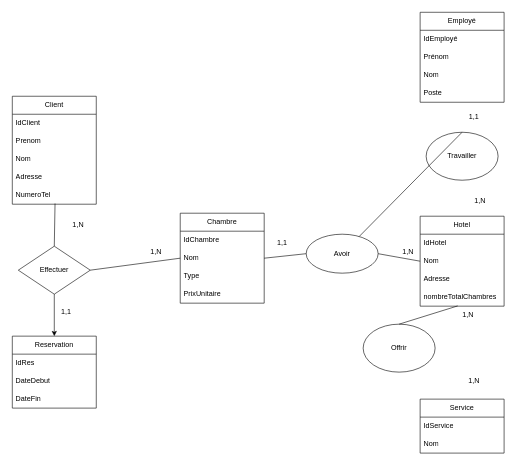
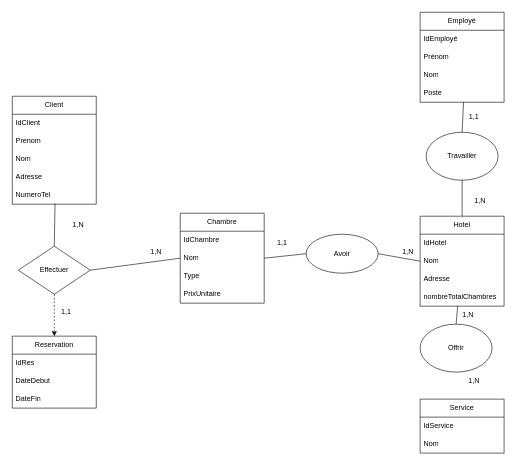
edge "Travailler" -- "Avoir": now "Travailler" -- "Poste"
edge "Travailler" -- "Hotel": added
edge "Effectuer" -> "Reservation": style solid -> dashed
node "Offrir": moved (399, 348) -> (456, 348)
